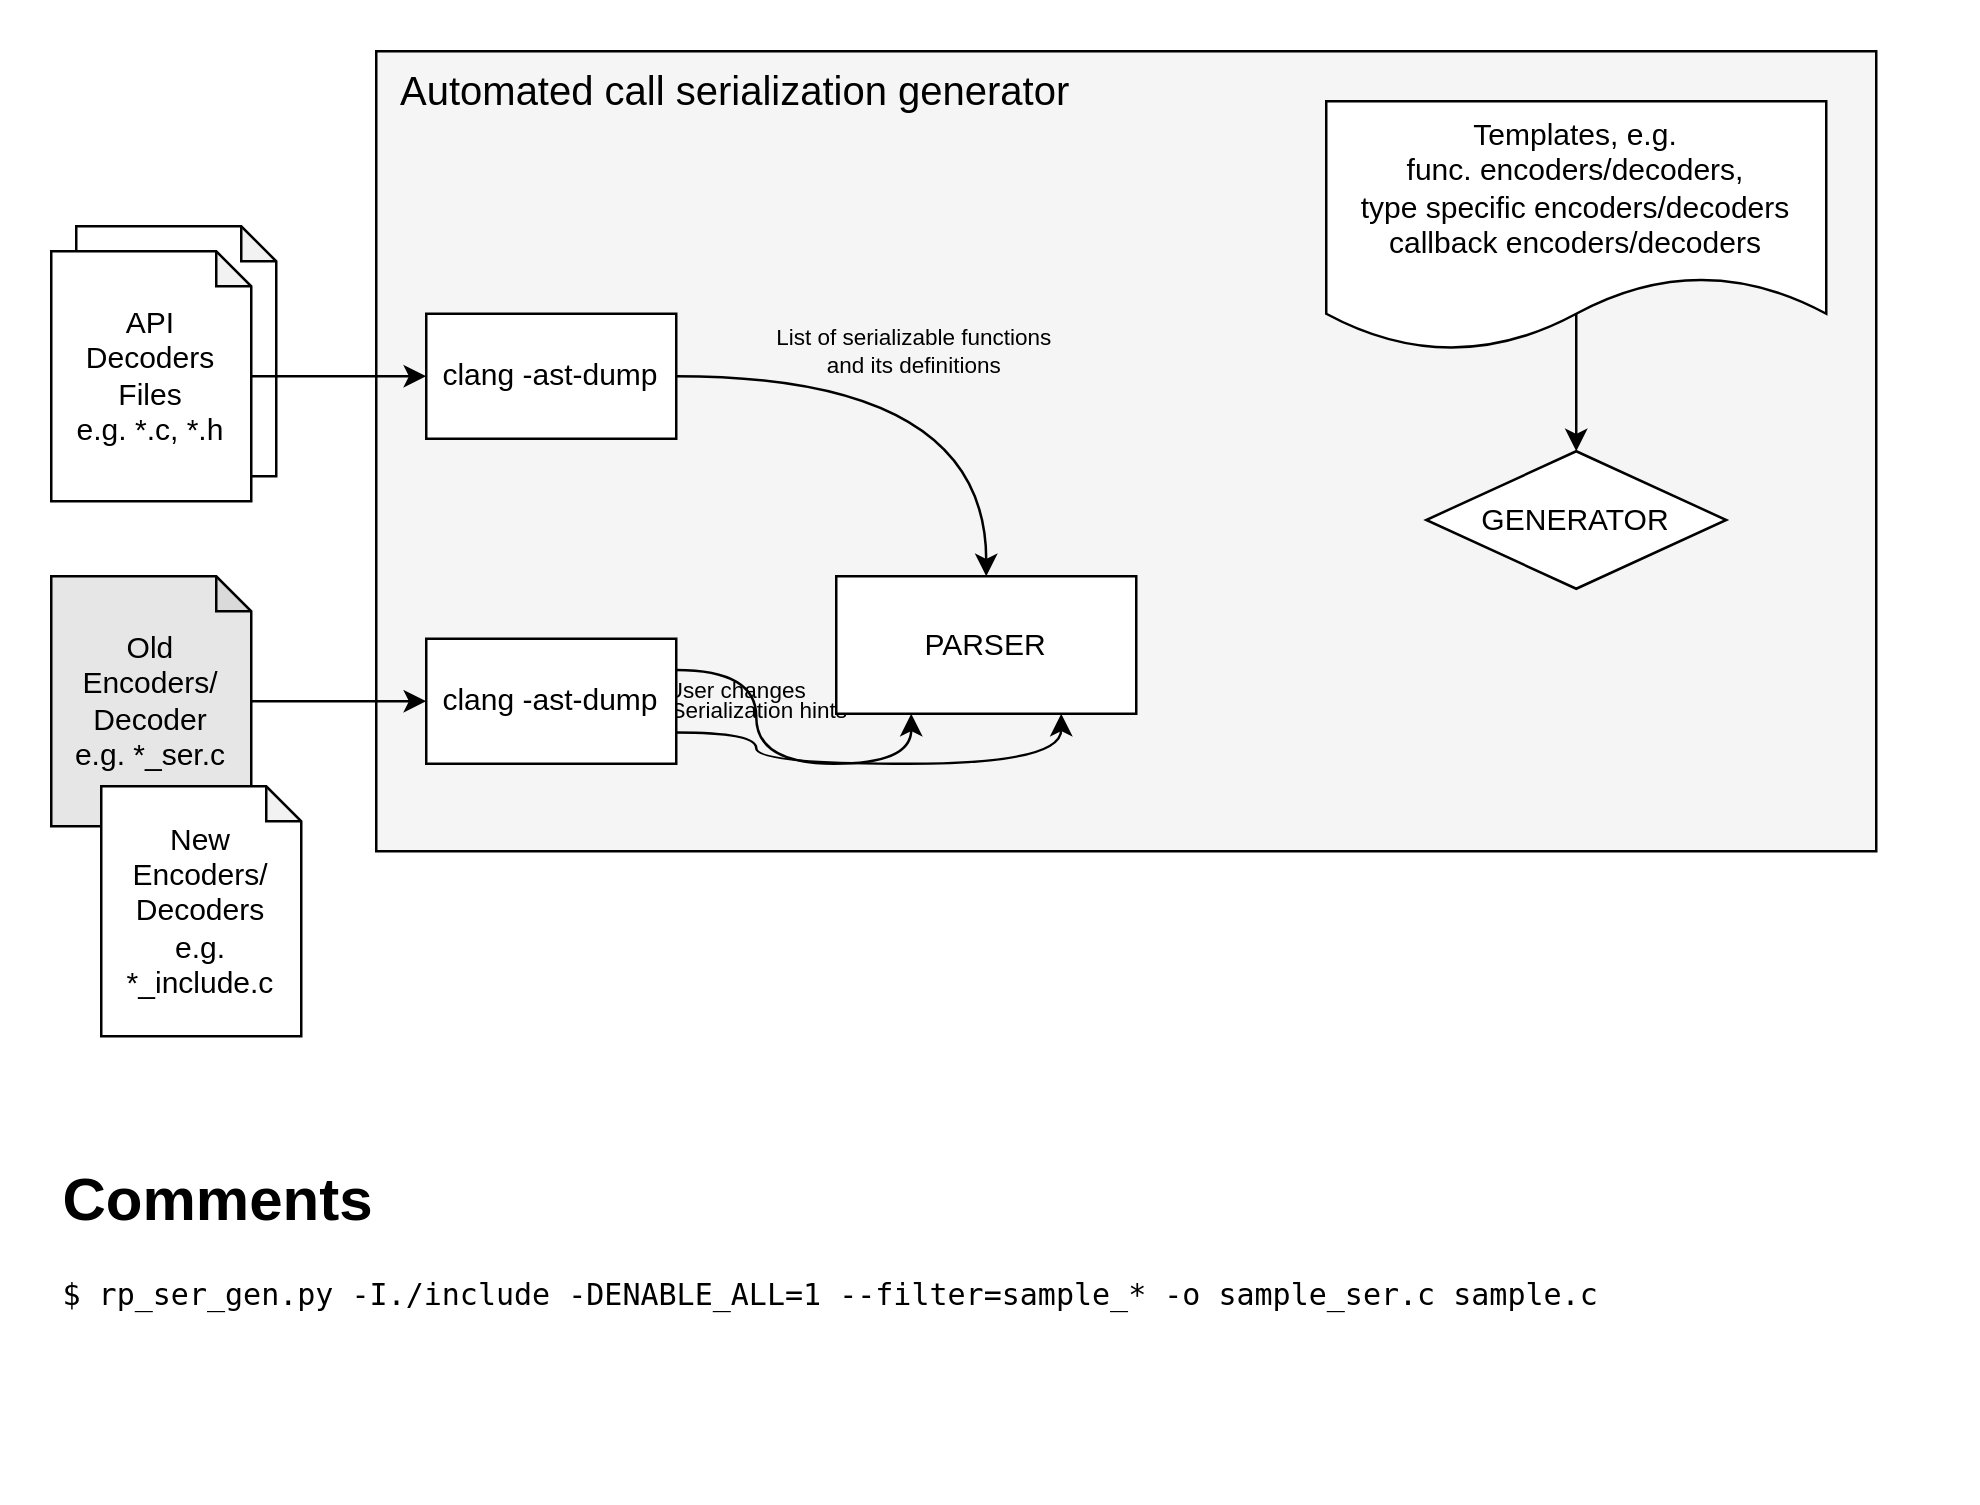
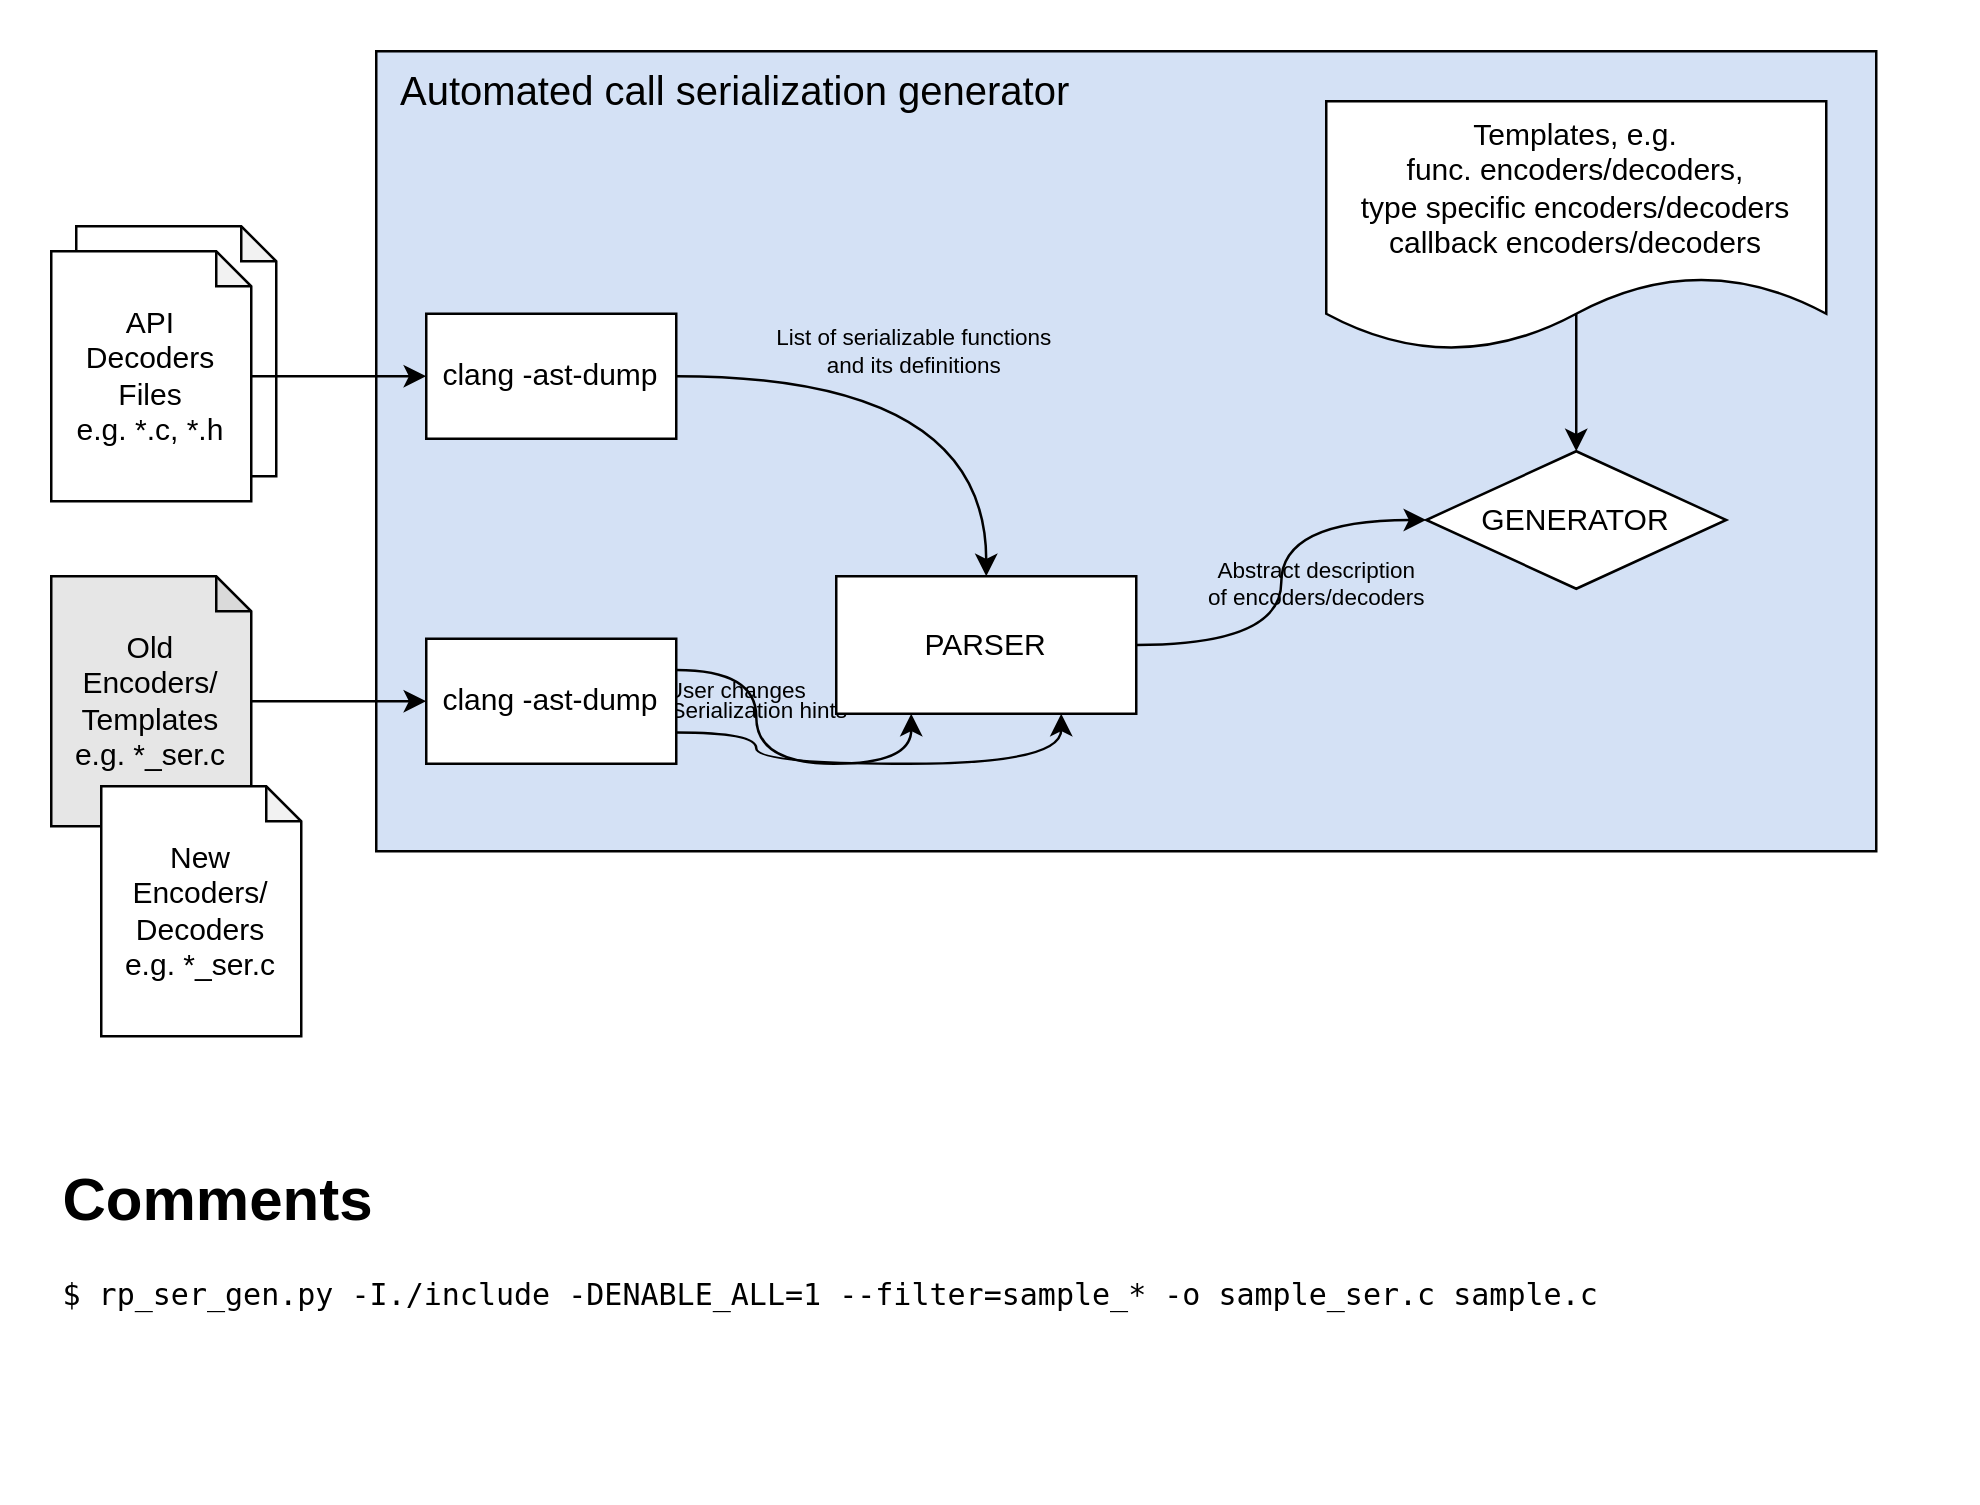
node "Automated call serialization generator": fillcolor #f5f5f5 -> #d4e1f5
edge "PARSER" -> "GENERATOR": added, label "Abstract description of encoders/decoders"
node "Old Encoders/ Decoder e.g. *_ser.c": label "Old Encoders/ Decoder e.g. *_ser.c" -> "Old Encoders/ Templates e.g. *_ser.c"
node "New Encoders/ Decoders e.g. *_include.c": label "New Encoders/ Decoders e.g. *_include.c" -> "New Encoders/ Decoders e.g. *_ser.c"
